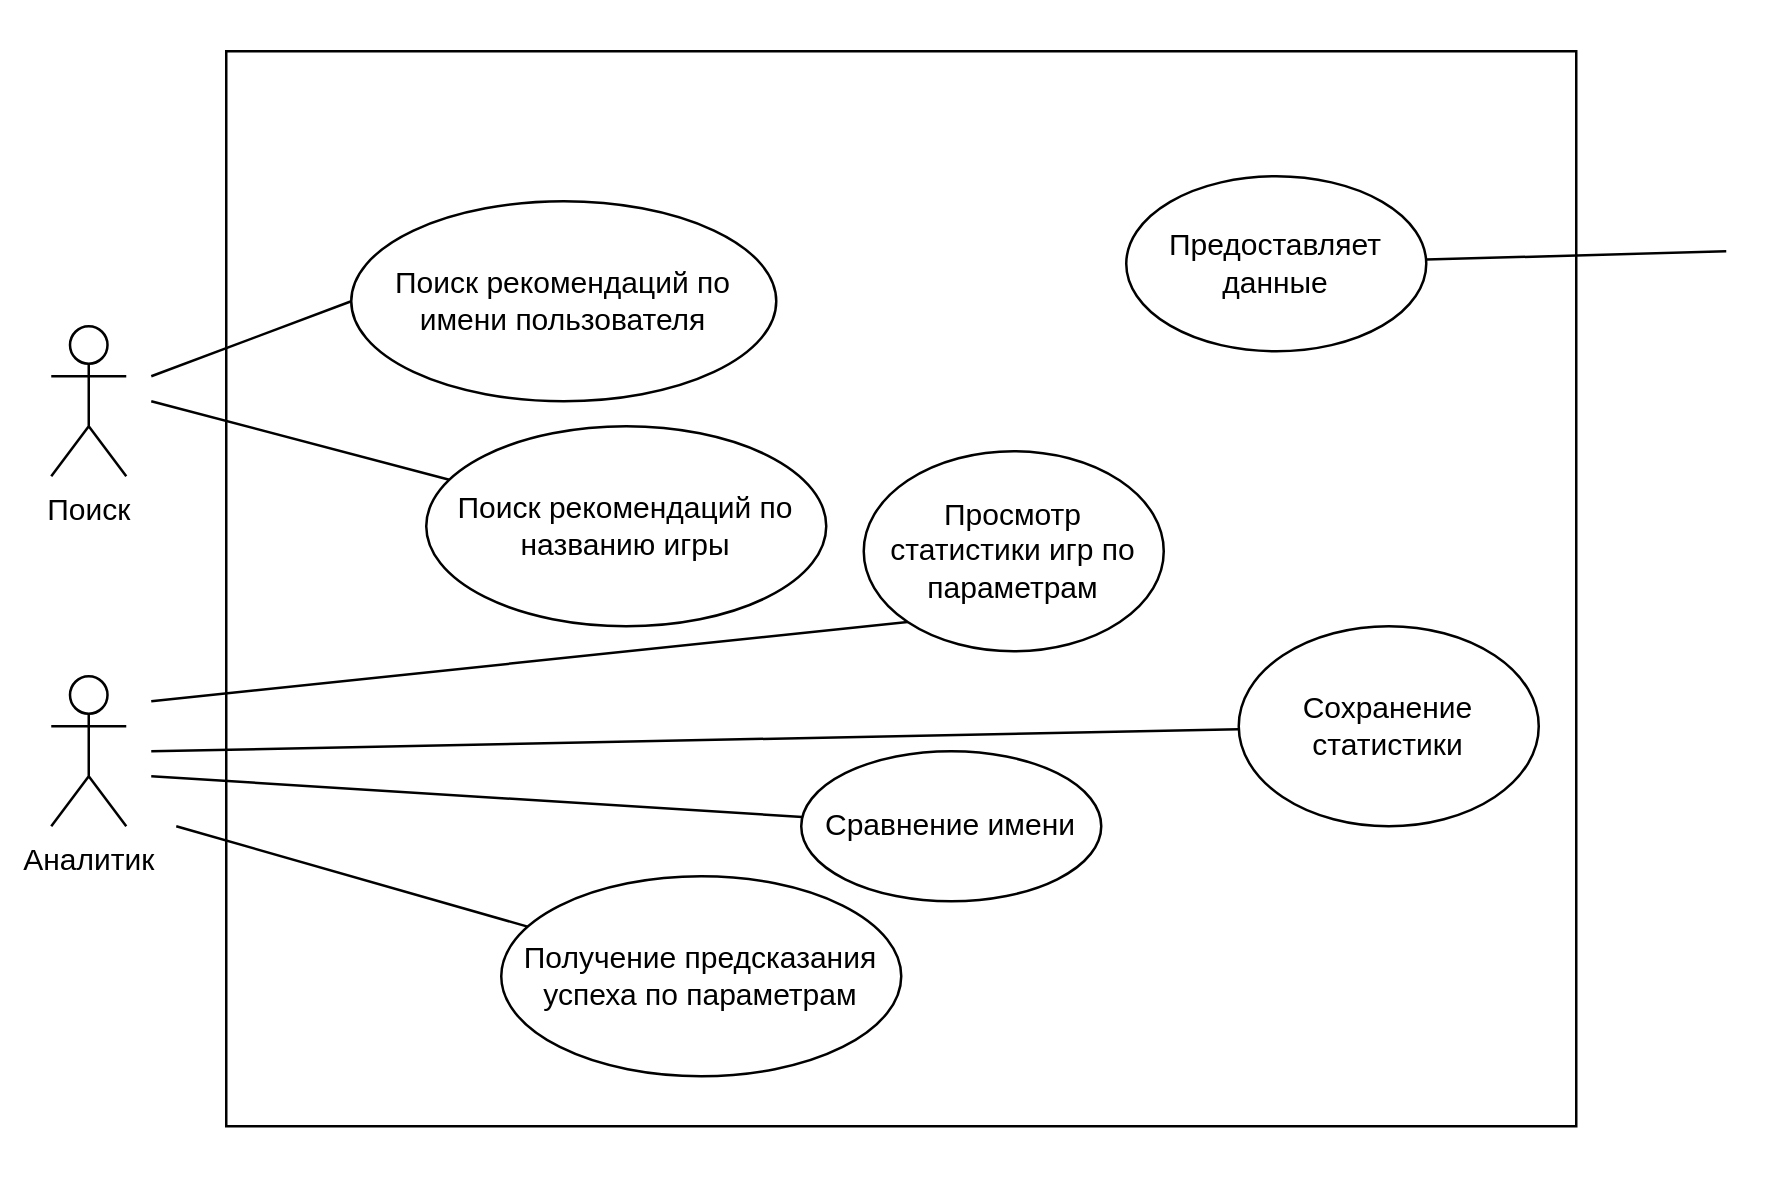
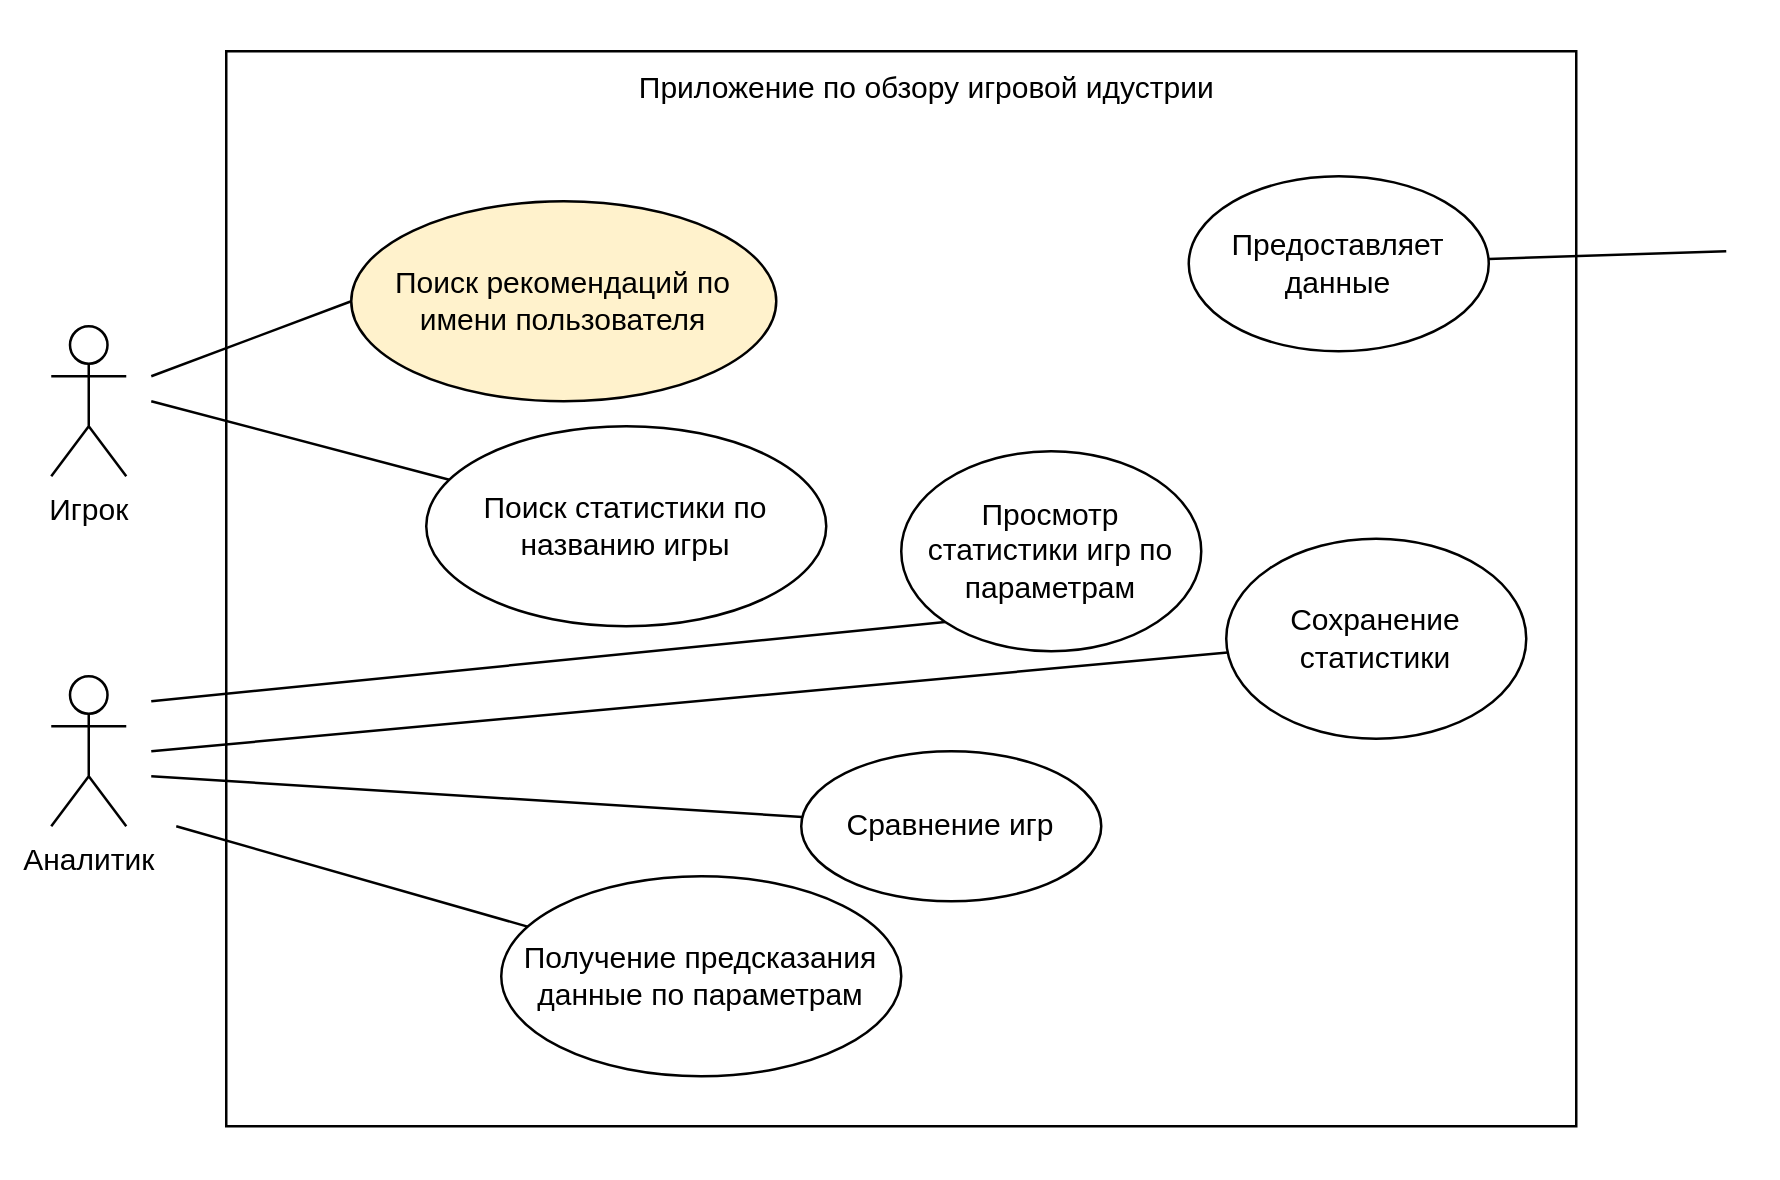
node "Приложение по обзору игровой идустрии": added
node "Предоставляет данные": moved (1276, 264) -> (1339, 264)
node "Поиск рекомендаций по имени пользователя": fillcolor #ffffff -> #fff2cc
node "Поиск": label "Поиск" -> "Игрок"
node "Поиск рекомендаций по названию игры": label "Поиск рекомендаций по названию игры" -> "Поиск статистики по названию игры"
node "Просмотр статистики игр по параметрам": moved (1014, 551) -> (1051, 551)
node "Сохранение статистики": moved (1389, 726) -> (1376, 639)
node "Сравнение имени": label "Сравнение имени" -> "Сравнение игр"
node "Получение предсказания успеха по параметрам": label "Получение предсказания успеха по параметрам" -> "Получение предсказания данные по параметрам"
